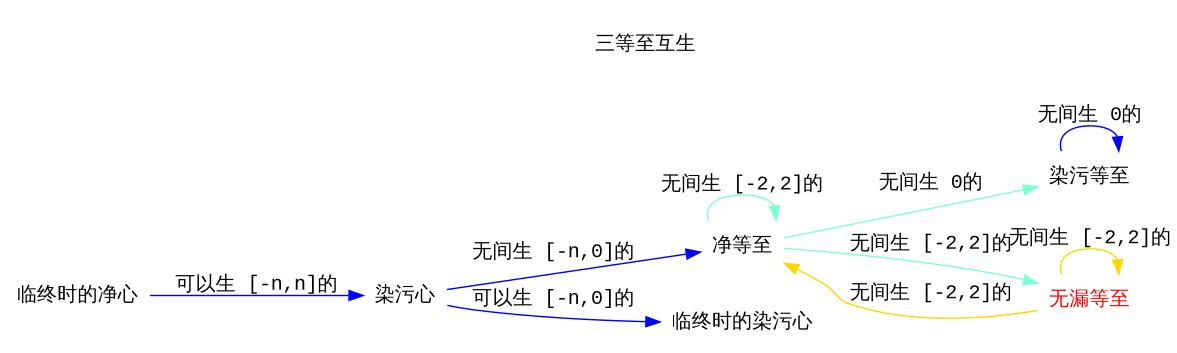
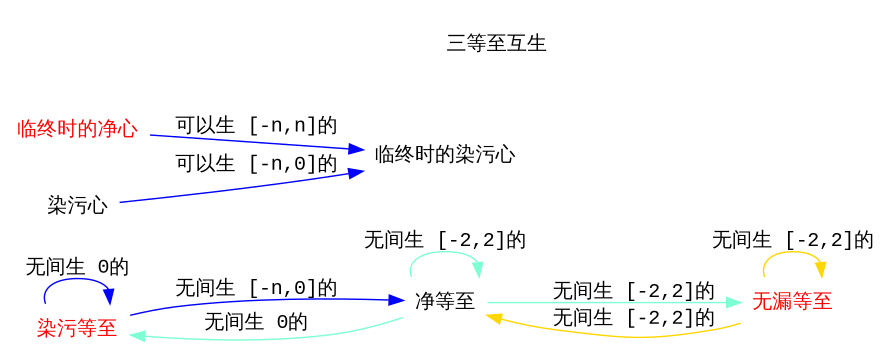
node "染污等至": fontcolor black -> red
edge "染污心" -> "净等至": now "染污等至" -> "净等至"
node "临终时的净心": fontcolor black -> red
edge "临终时的净心" -> "染污心": now "临终时的净心" -> "临终时的染污心"
